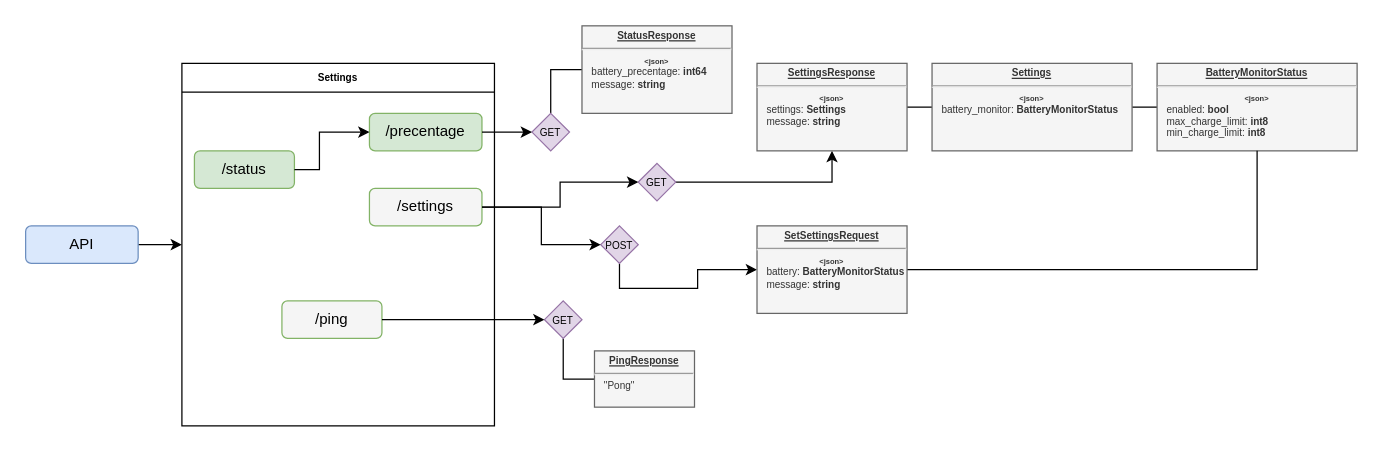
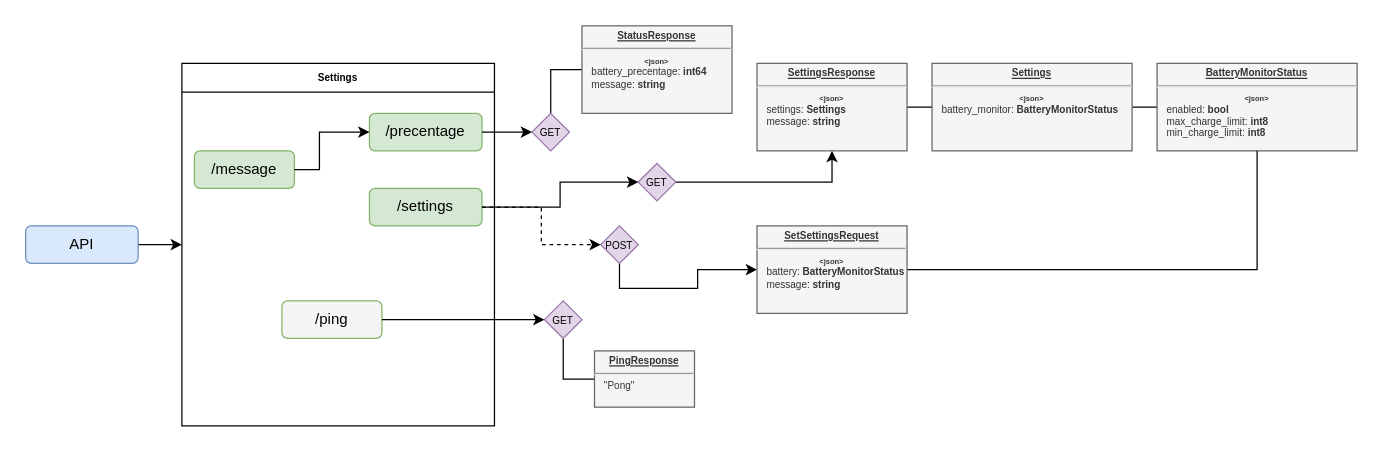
node "/status": label "/status" -> "/message"
node "/settings": fillcolor #f5f5f5 -> #d5e8d4
edge "/settings" -> "POST": style solid -> dashed
